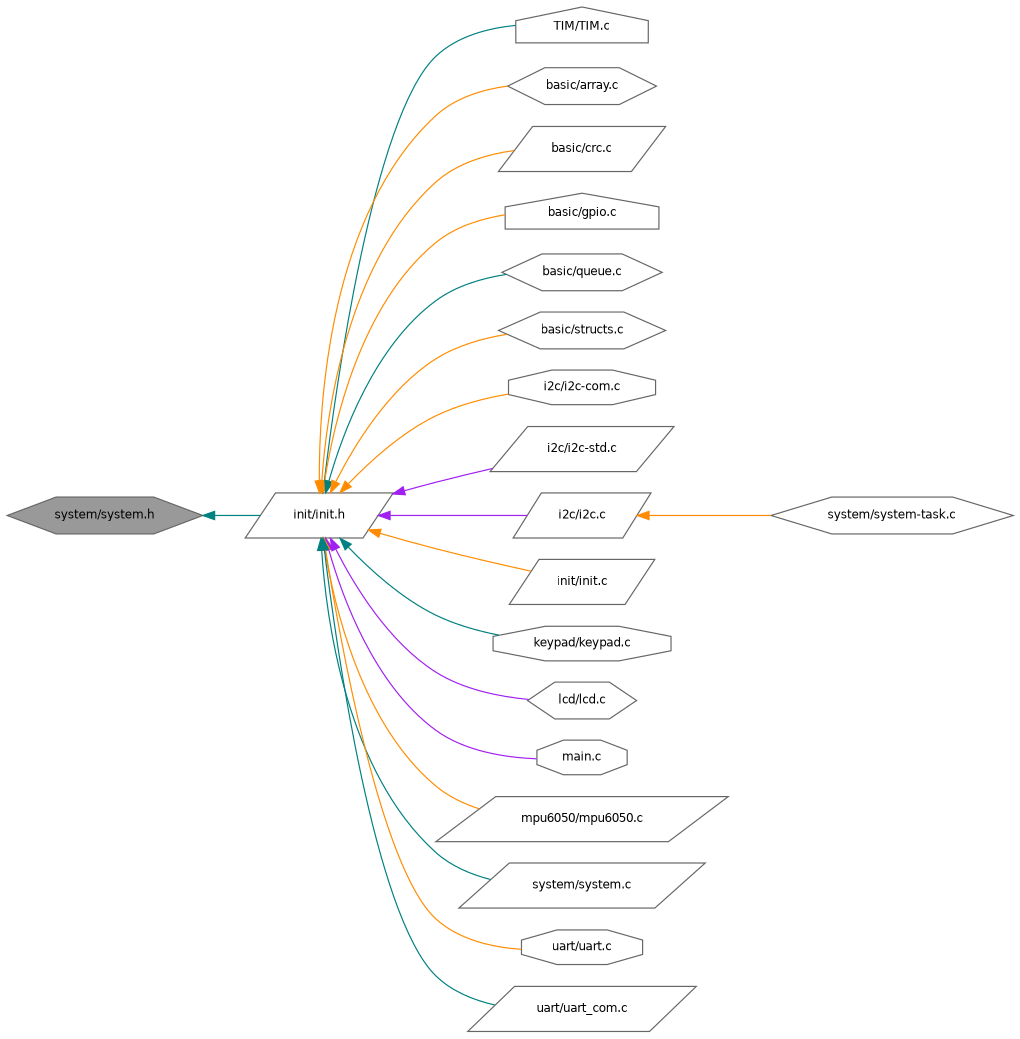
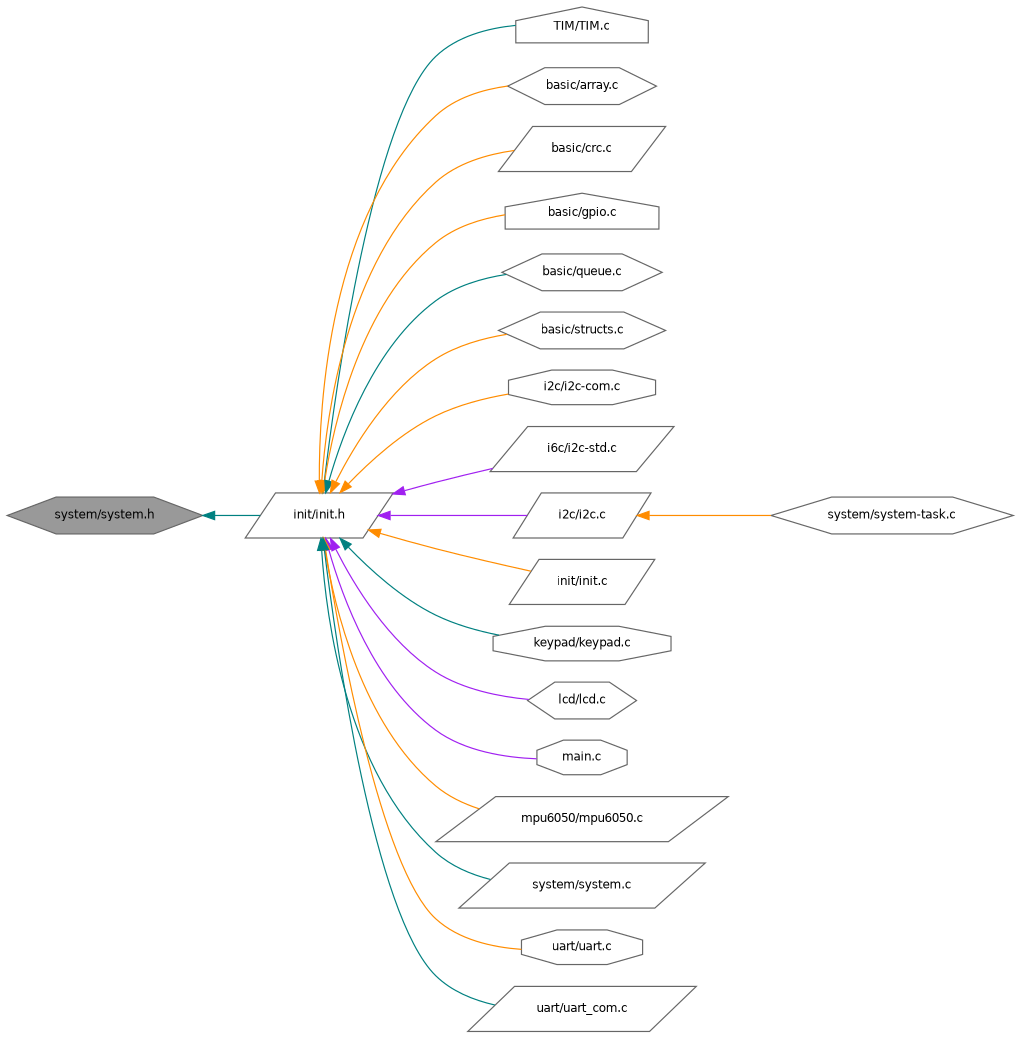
node "i2c/i2c-std.c": label "i2c/i2c-std.c" -> "i6c/i2c-std.c"
